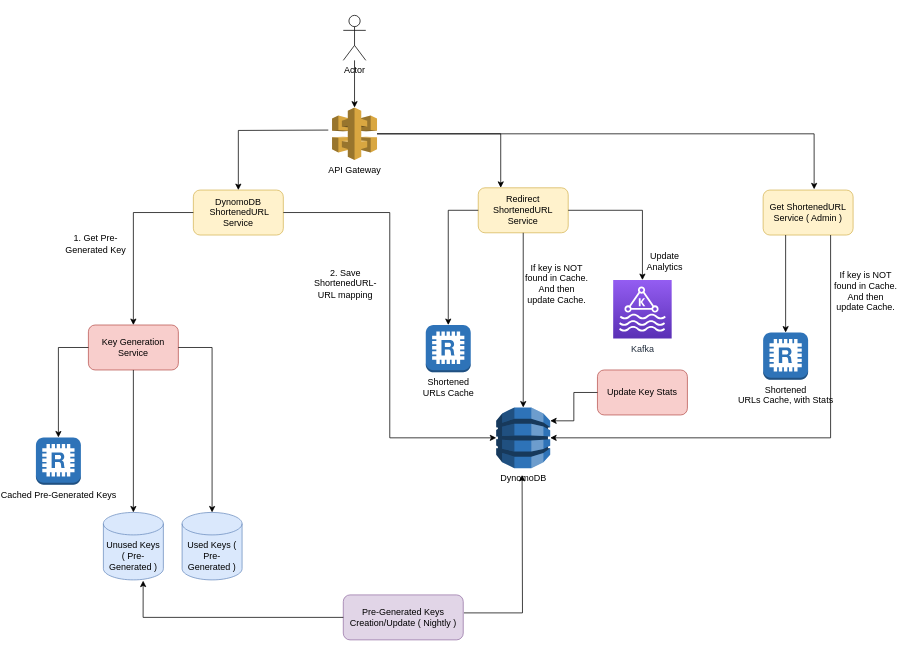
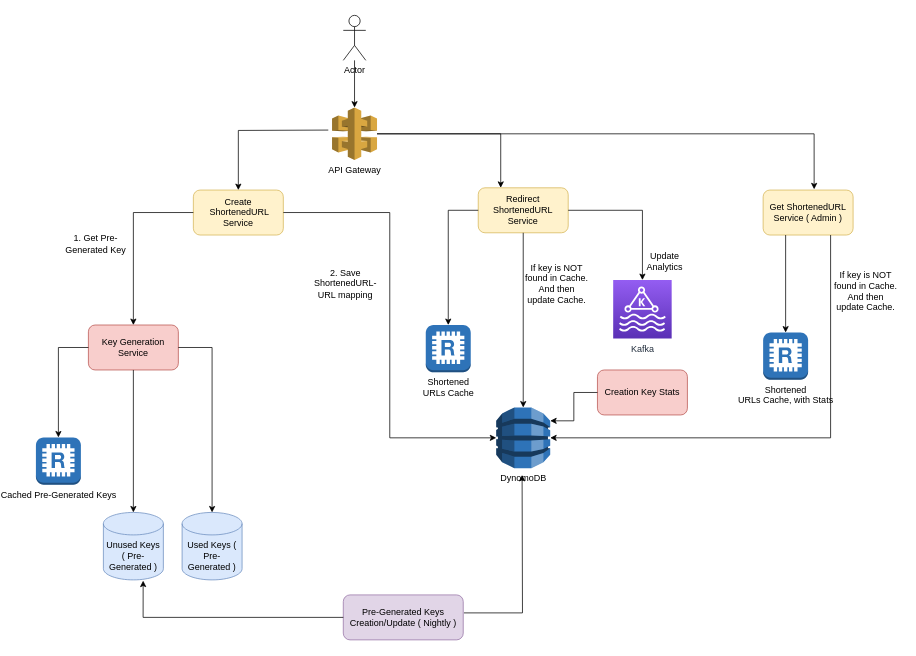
node "DynomoDB ShortenedURL Service": label "DynomoDB ShortenedURL Service" -> "Create ShortenedURL Service"
node "Update Key Stats": label "Update Key Stats" -> "Creation Key Stats"
